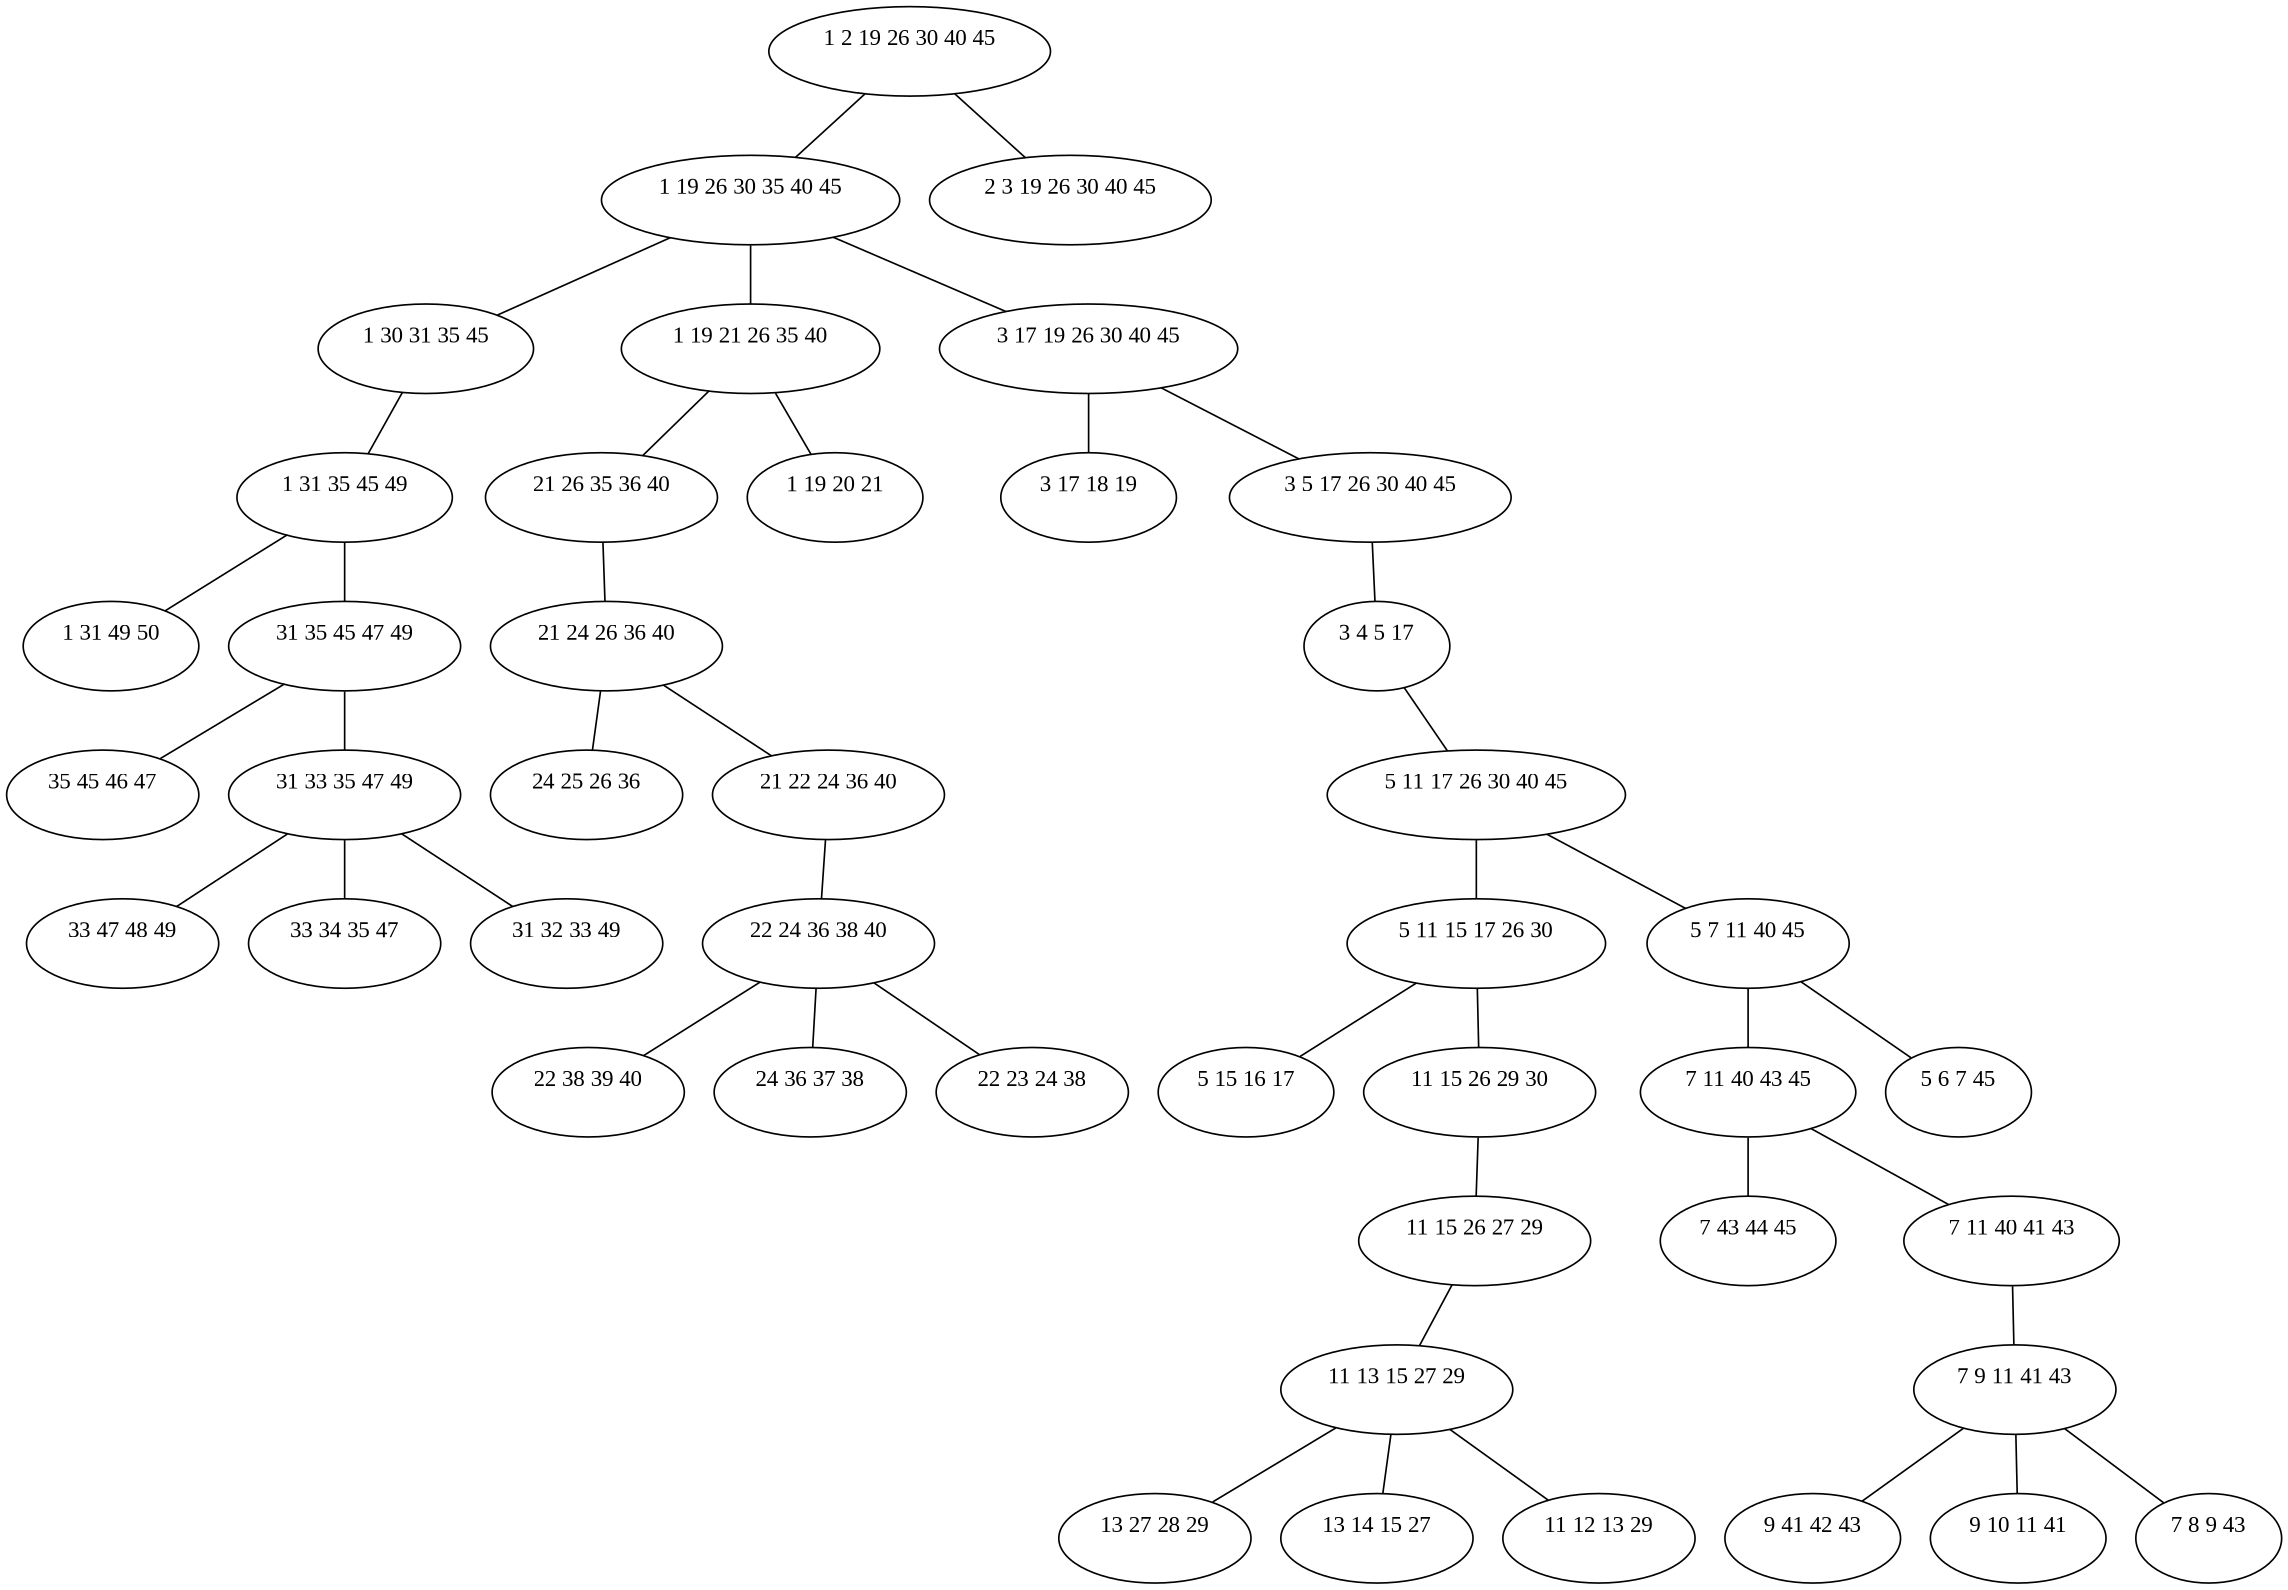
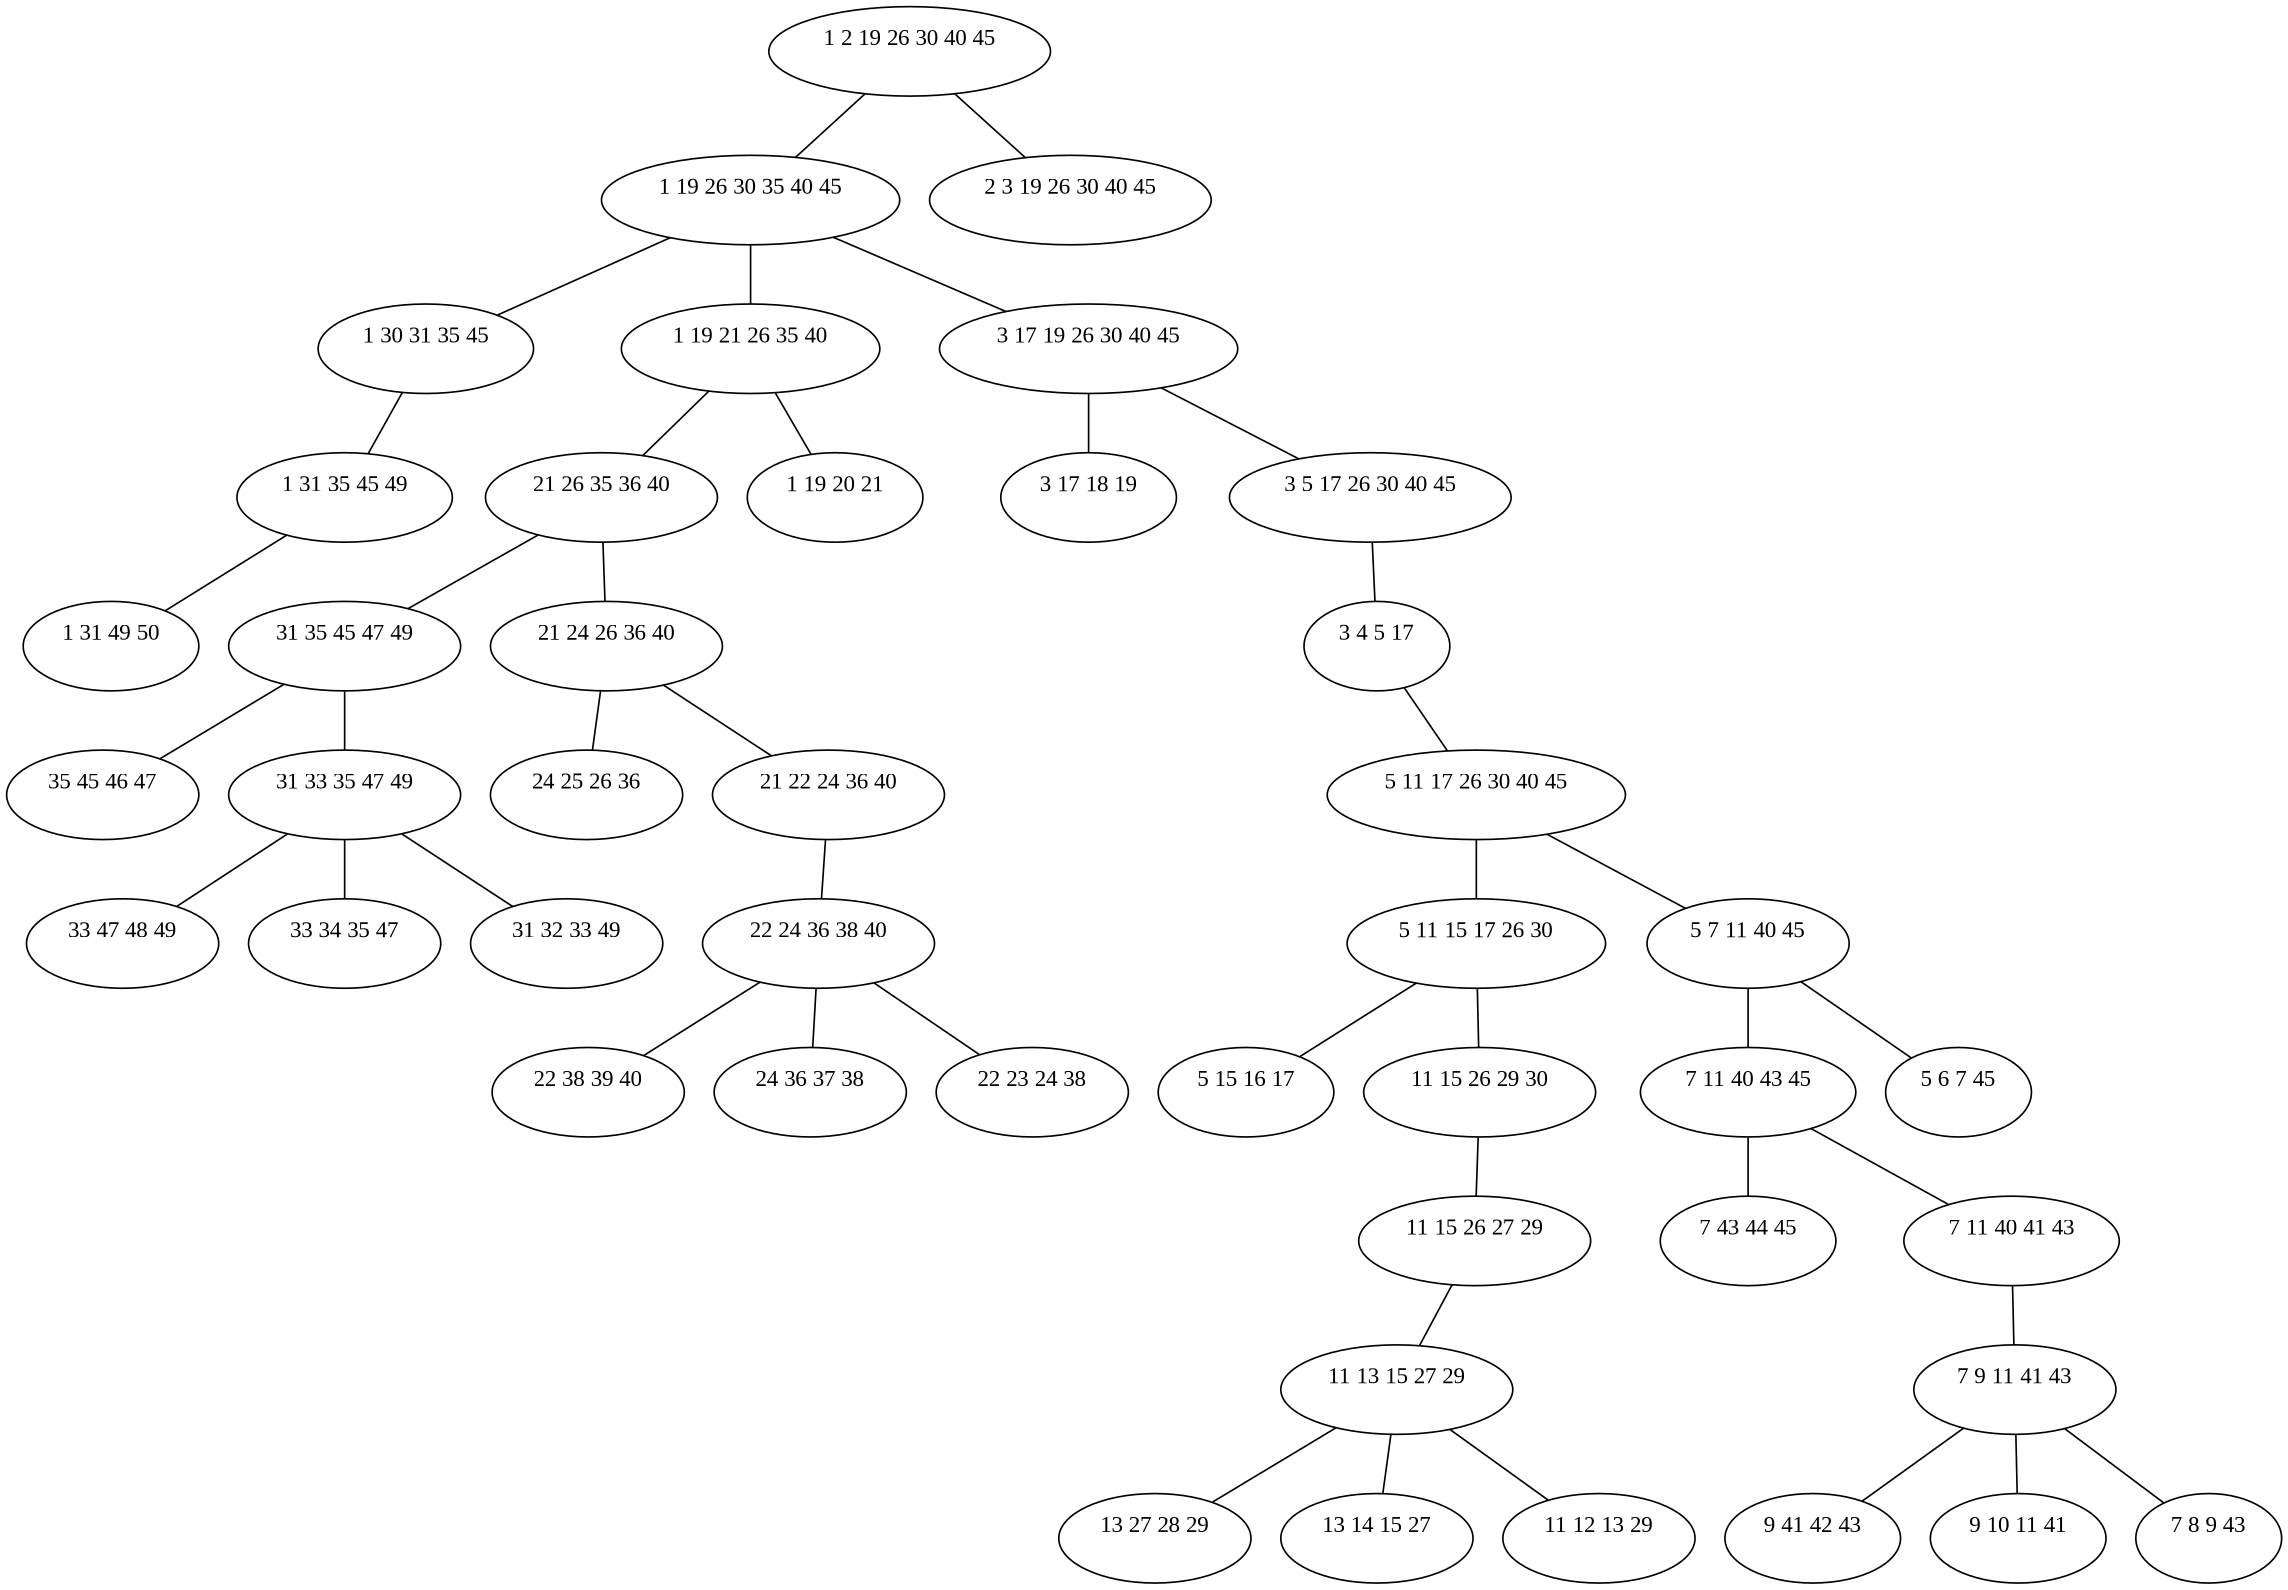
edge "1 31 35 45 49" -- "31 35 45 47 49": now "21 26 35 36 40" -- "31 35 45 47 49"
